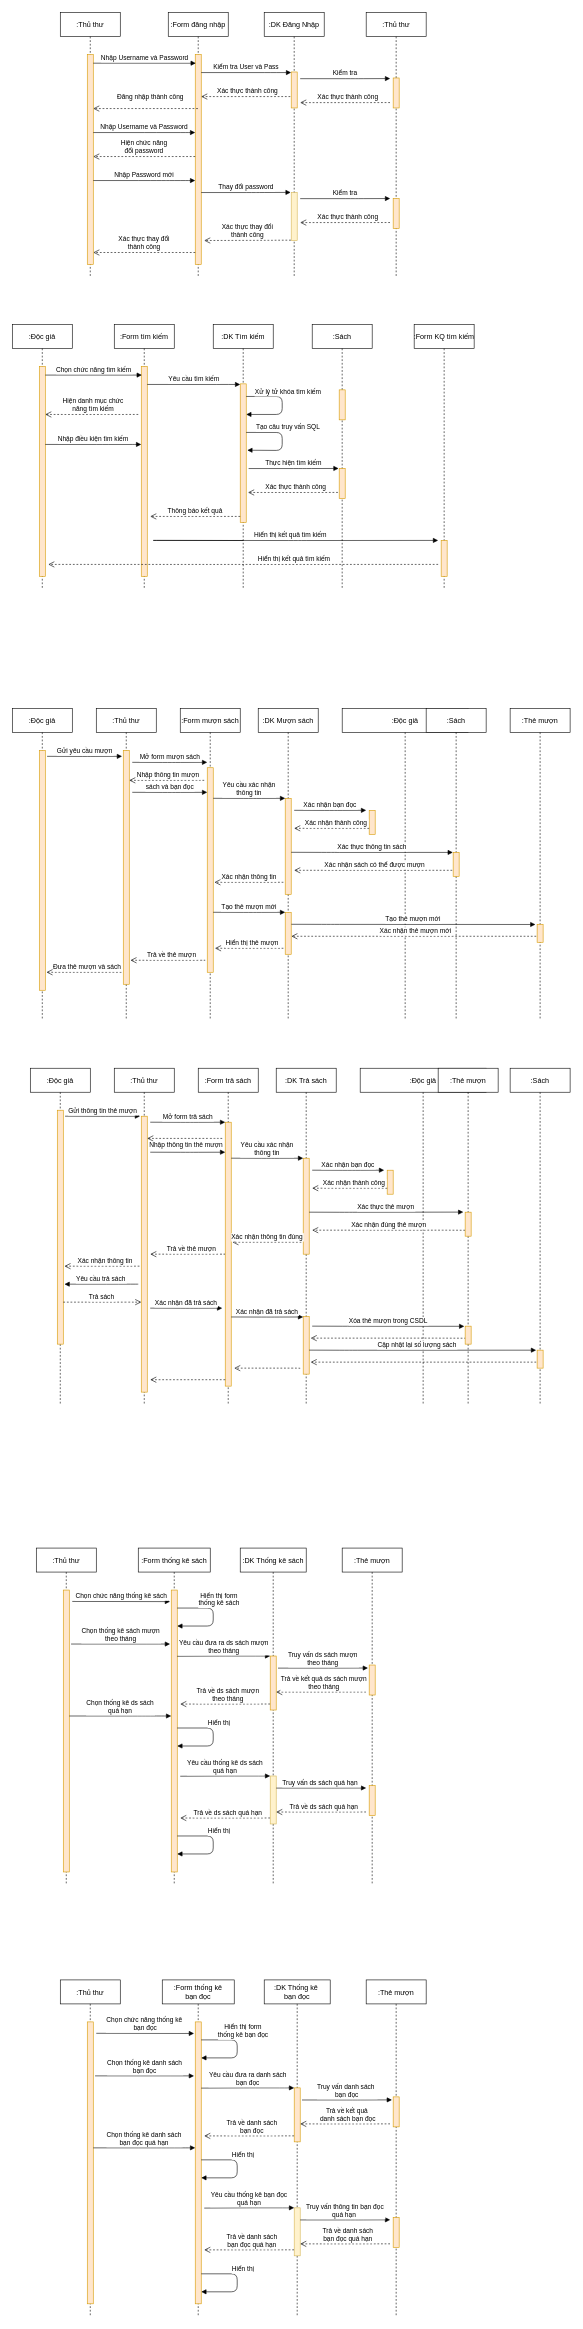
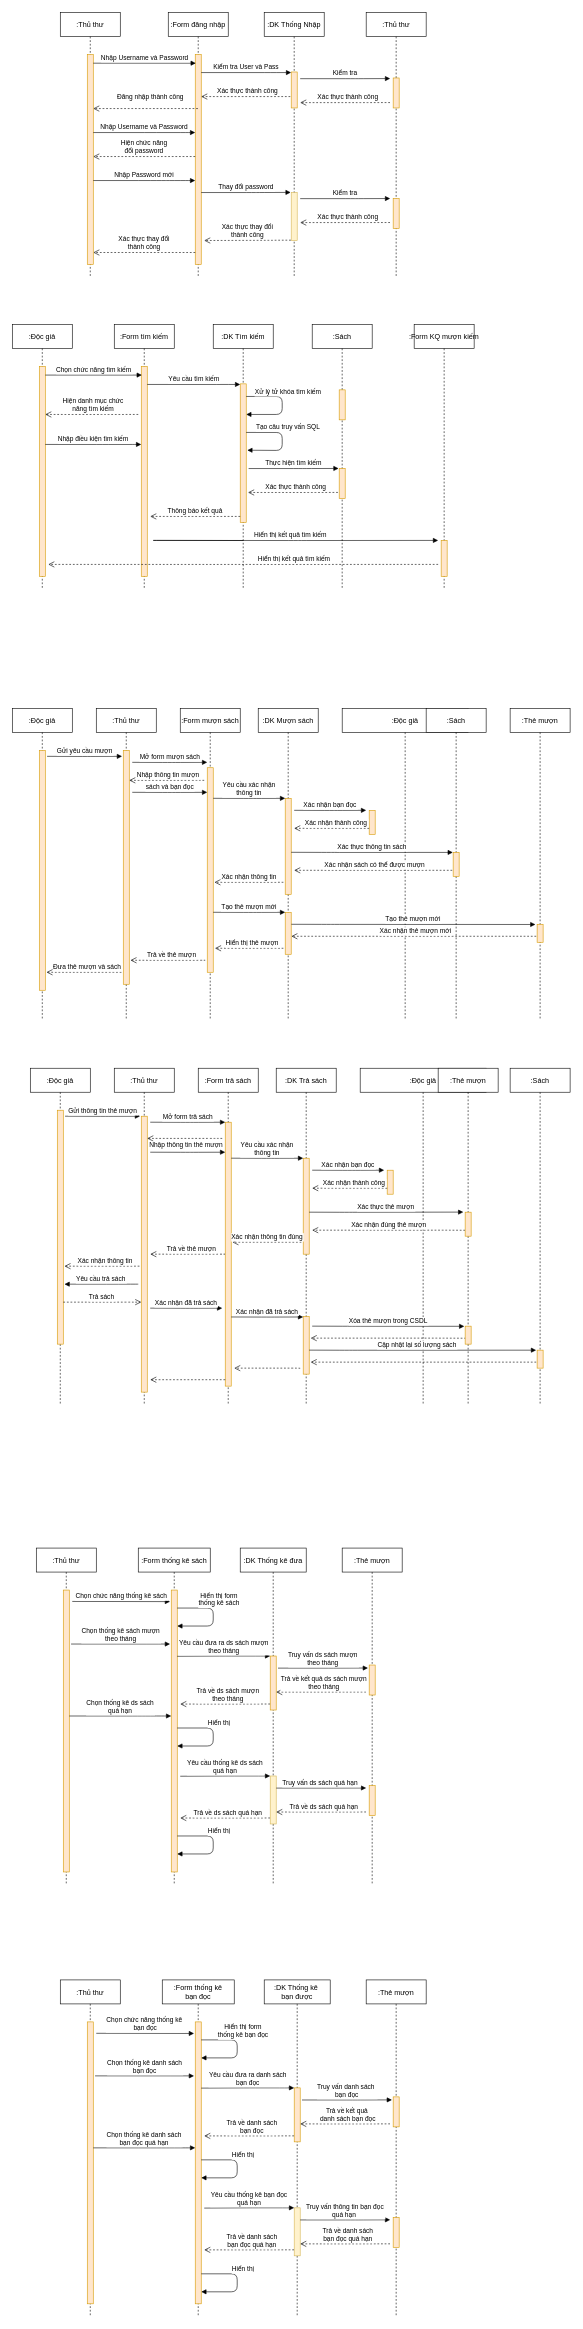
node ":DK Đăng Nhập": label ":DK Đăng Nhập" -> ":DK Thống Nhập"
node ":Form KQ tìm kiếm": label ":Form KQ tìm kiếm" -> ":Form KQ mượn kiếm"
node ":DK Thống kê sách": label ":DK Thống kê sách" -> ":DK Thống kê đưa"
node ":DK Thống kê bạn đọc": label ":DK Thống kê bạn đọc" -> ":DK Thống kê bạn được"
